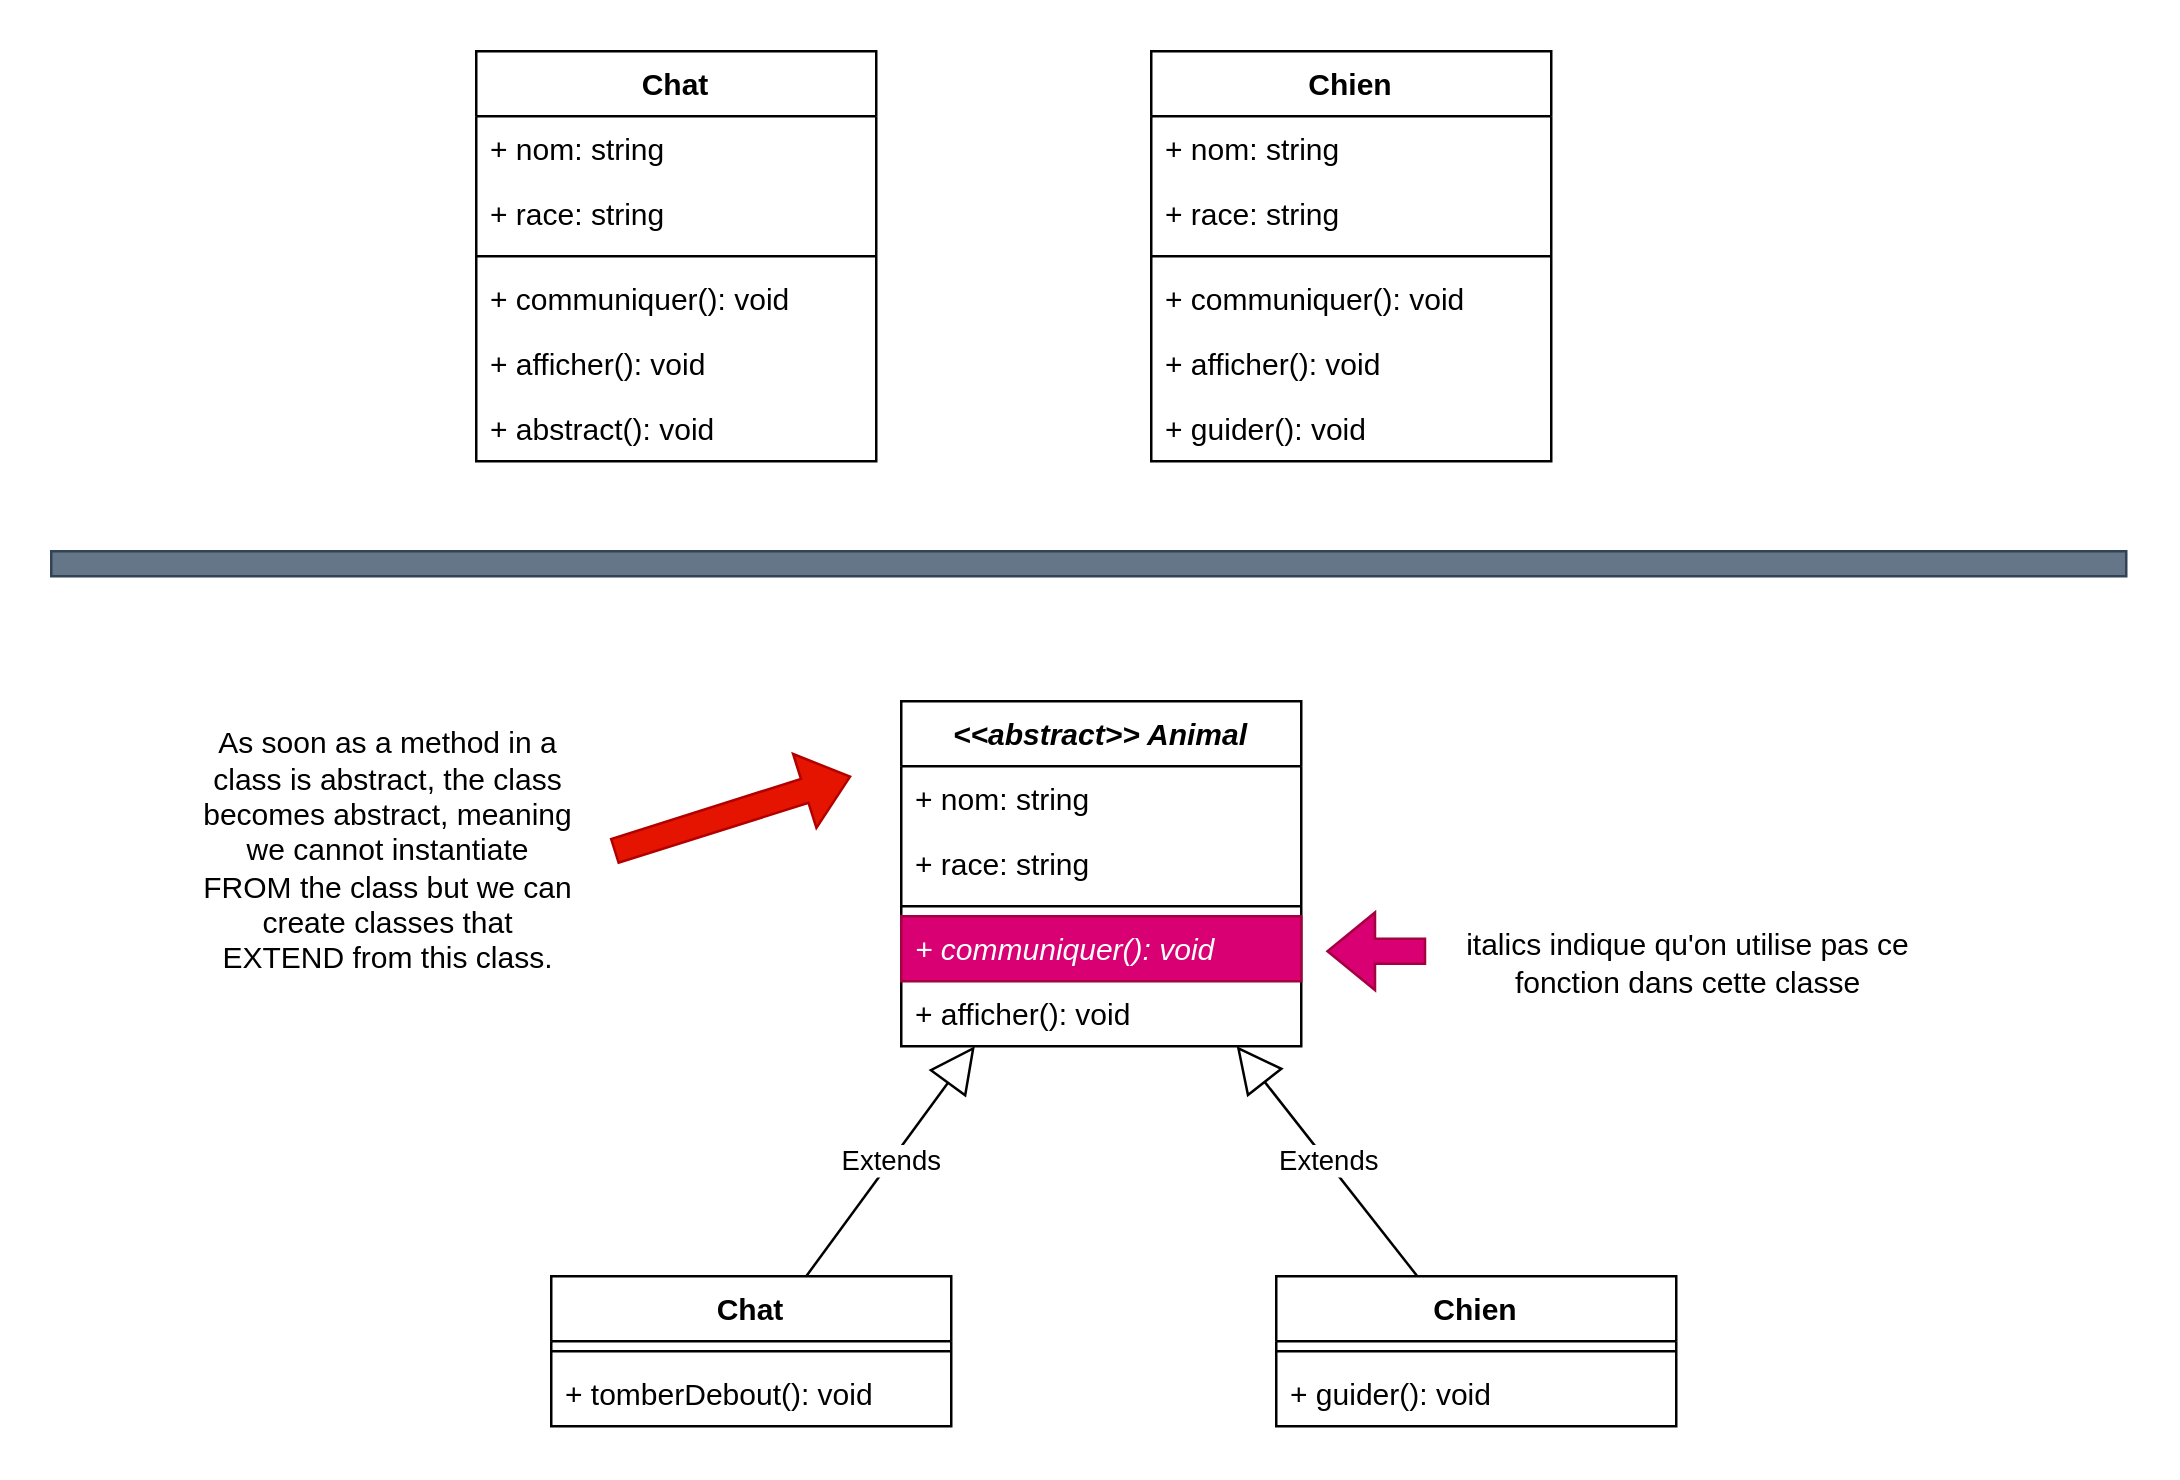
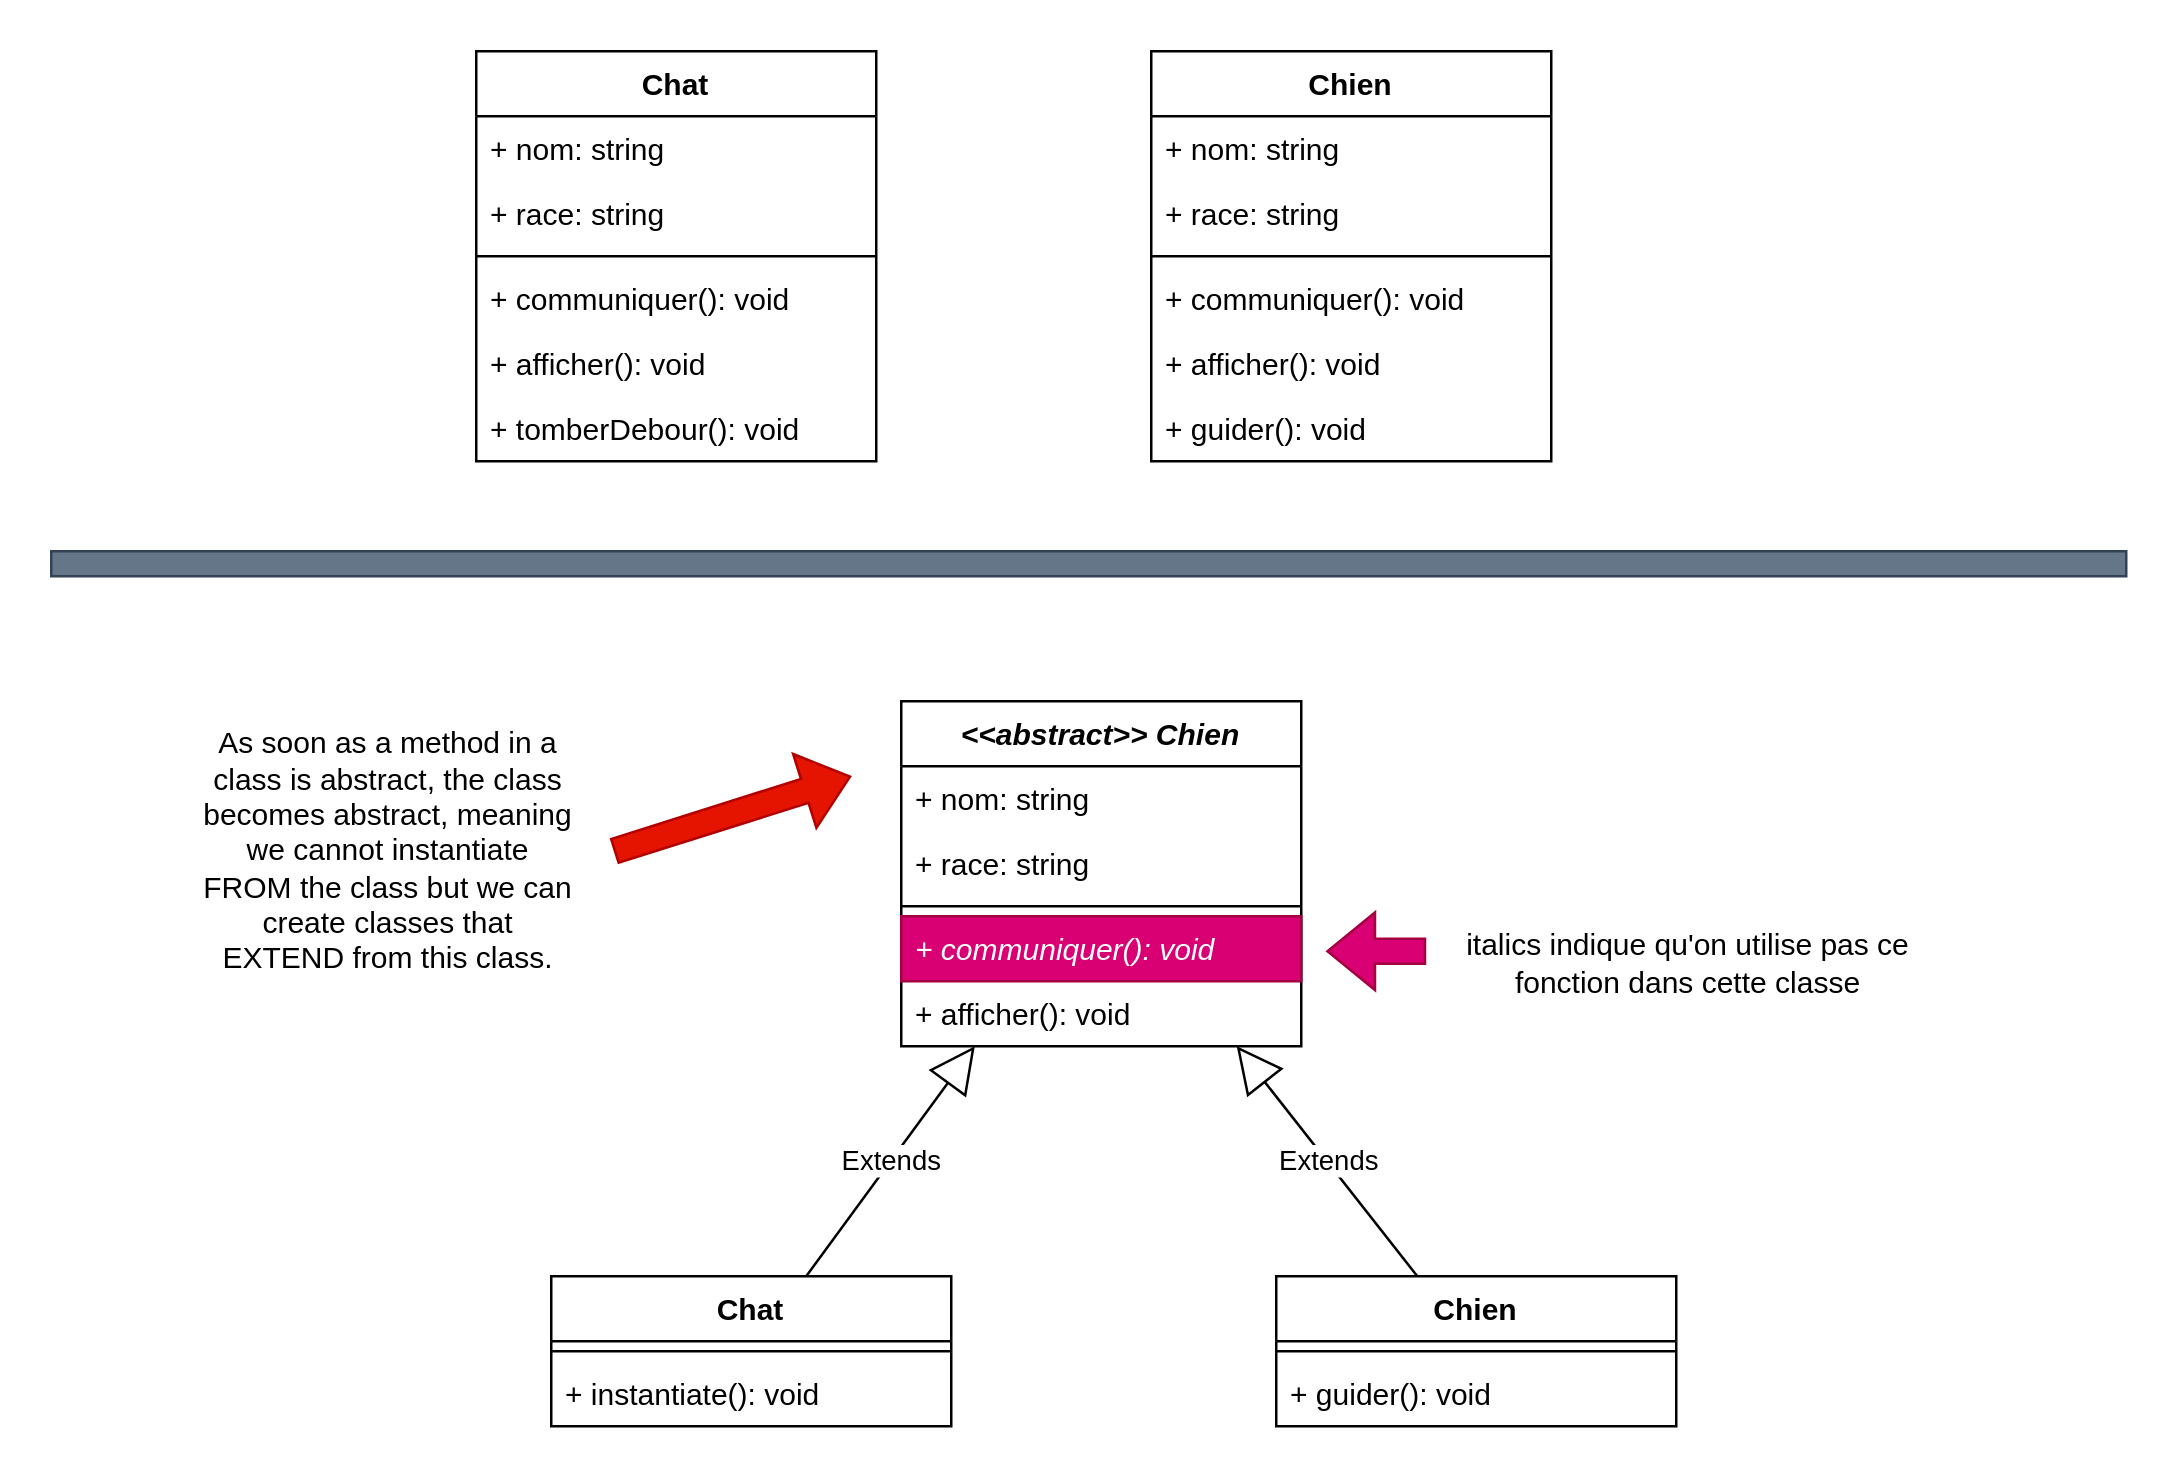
node "+ abstract(): void": label "+ abstract(): void" -> "+ tomberDebour(): void"
node "<<abstract>> Animal": label "<<abstract>> Animal" -> "<<abstract>> Chien"
node "+ tomberDebout(): void": label "+ tomberDebout(): void" -> "+ instantiate(): void"
